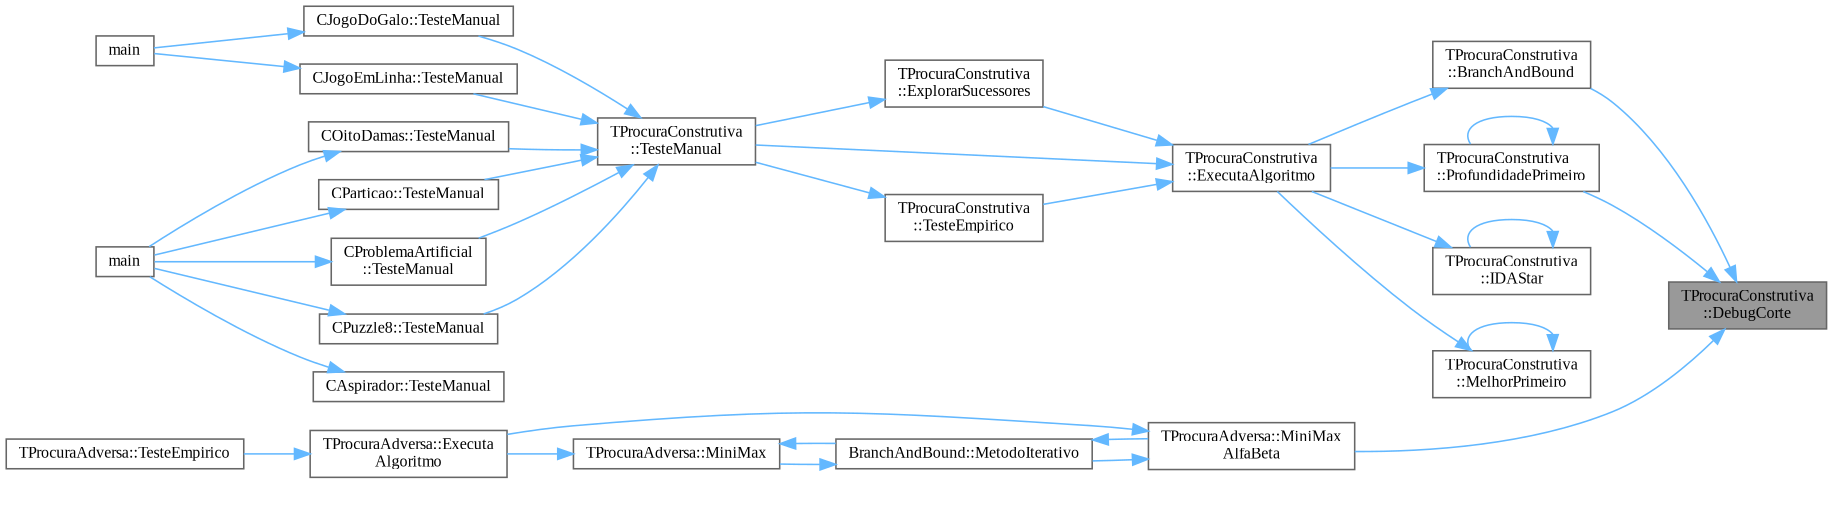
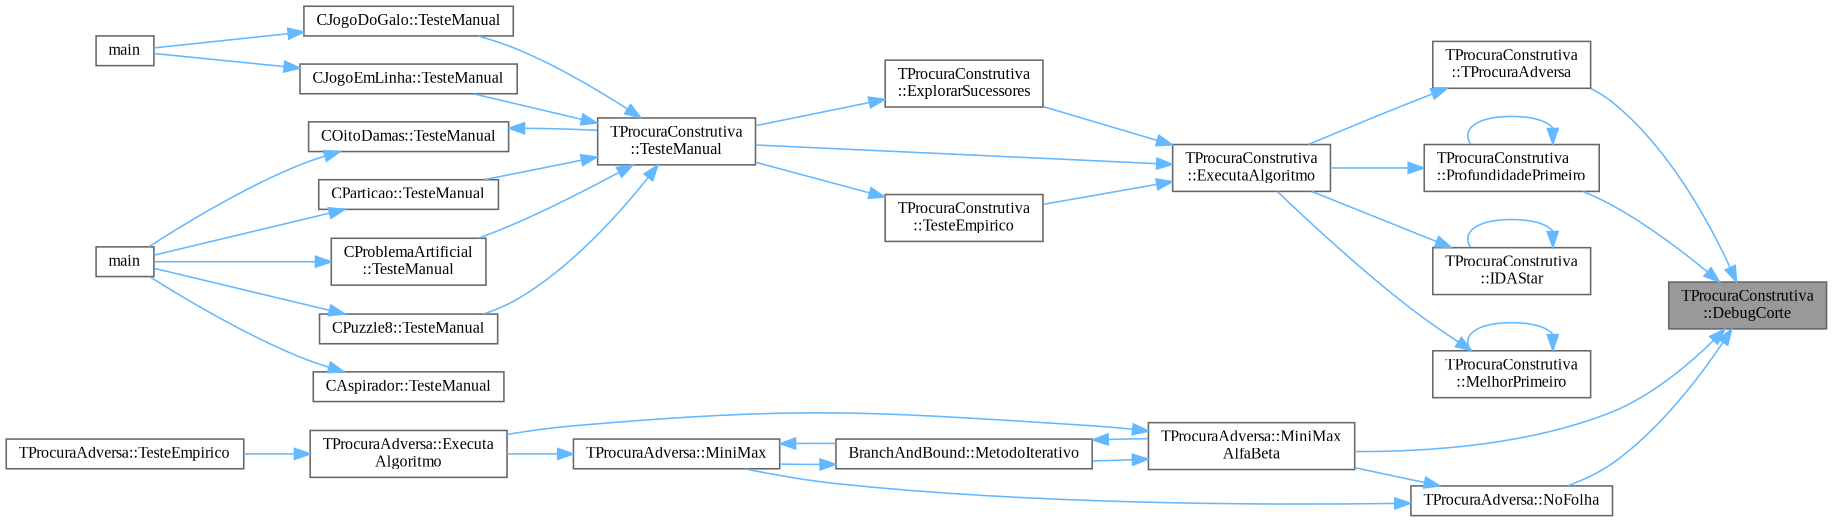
node "TProcuraConstrutiva ::BranchAndBound": label "TProcuraConstrutiva ::BranchAndBound" -> "TProcuraConstrutiva ::TProcuraAdversa"
edge "COitoDamas::TesteManual" -> "TProcuraConstrutiva ::TesteManual": reversed
node "TProcuraAdversa::NoFolha": added
